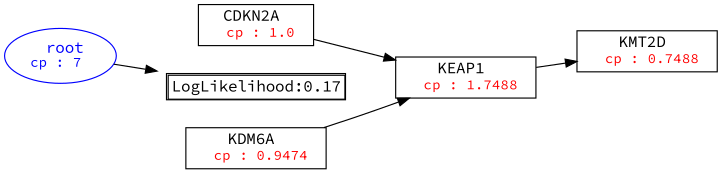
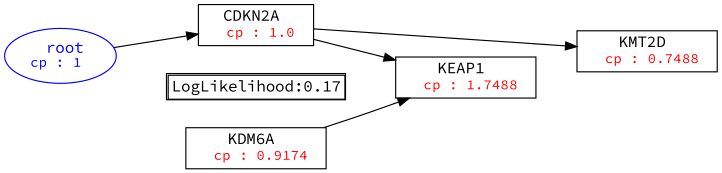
node "root": text "cp : 7" -> "cp : 1"
edge "KEAP1" -> "KMT2D": now "CDKN2A" -> "KMT2D"
edge "root" -> "LogLikelihood:0.17": now "root" -> "CDKN2A"
node "KDM6A": text "cp : 0.9474" -> "cp : 0.9174"
